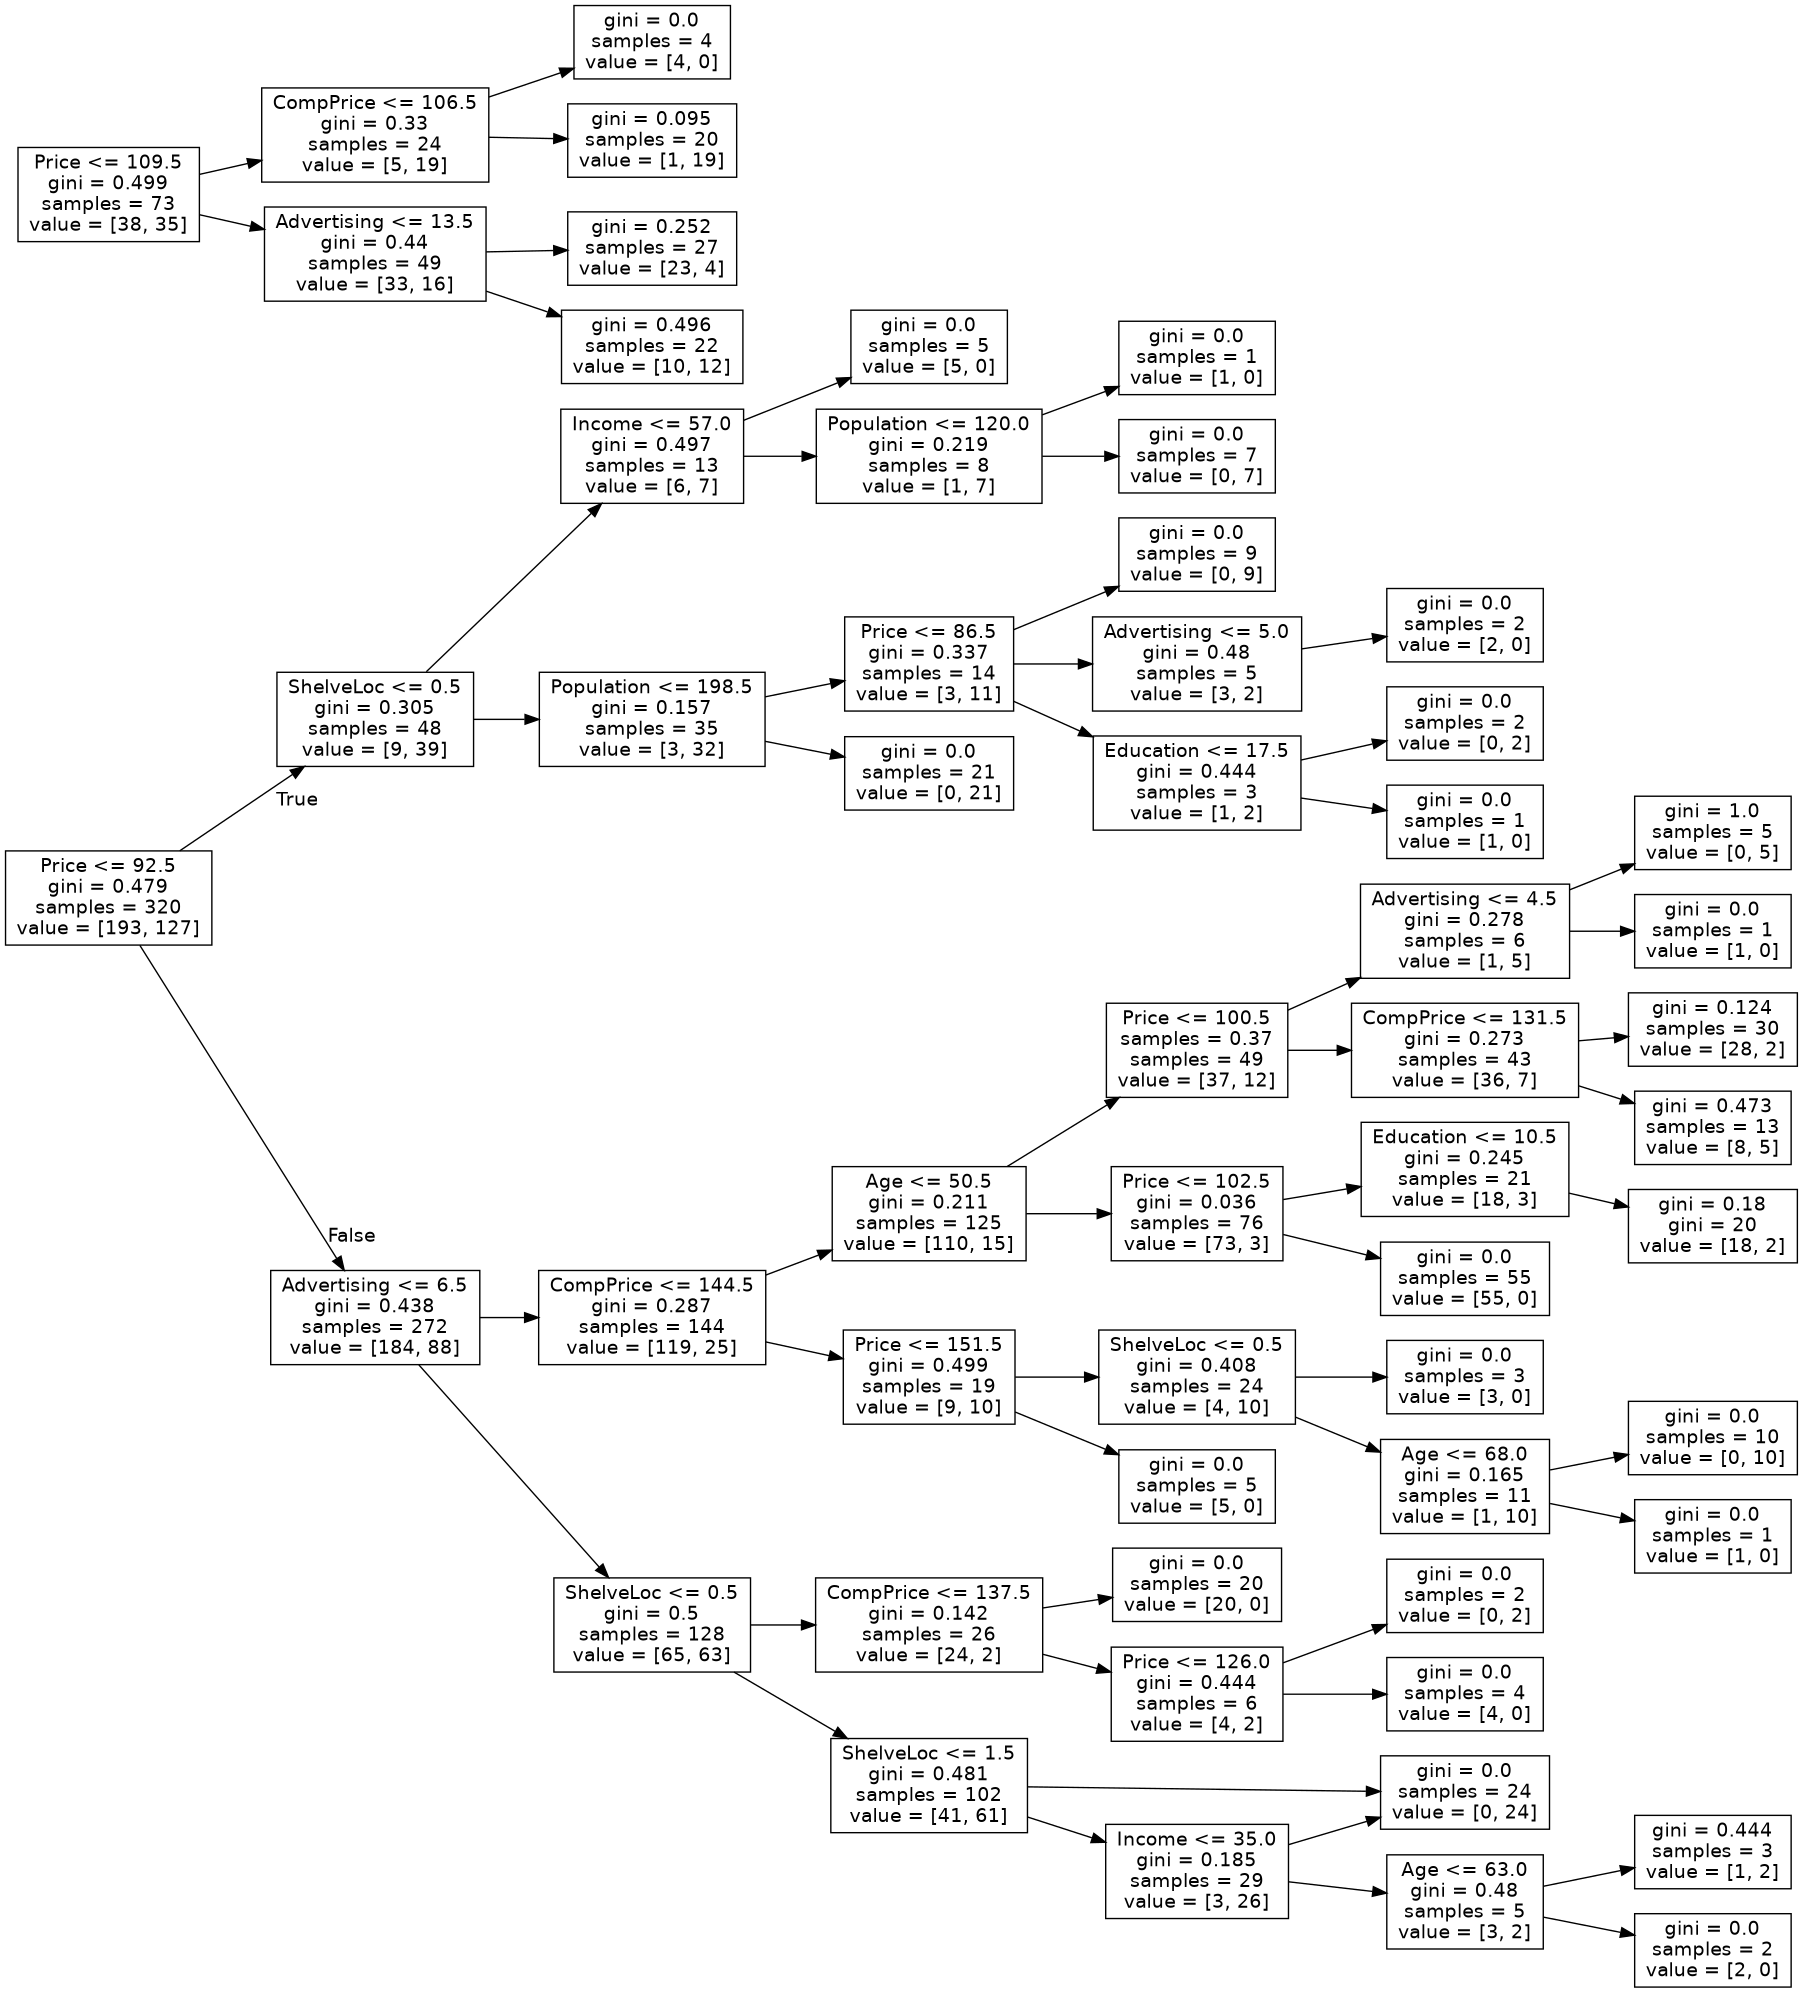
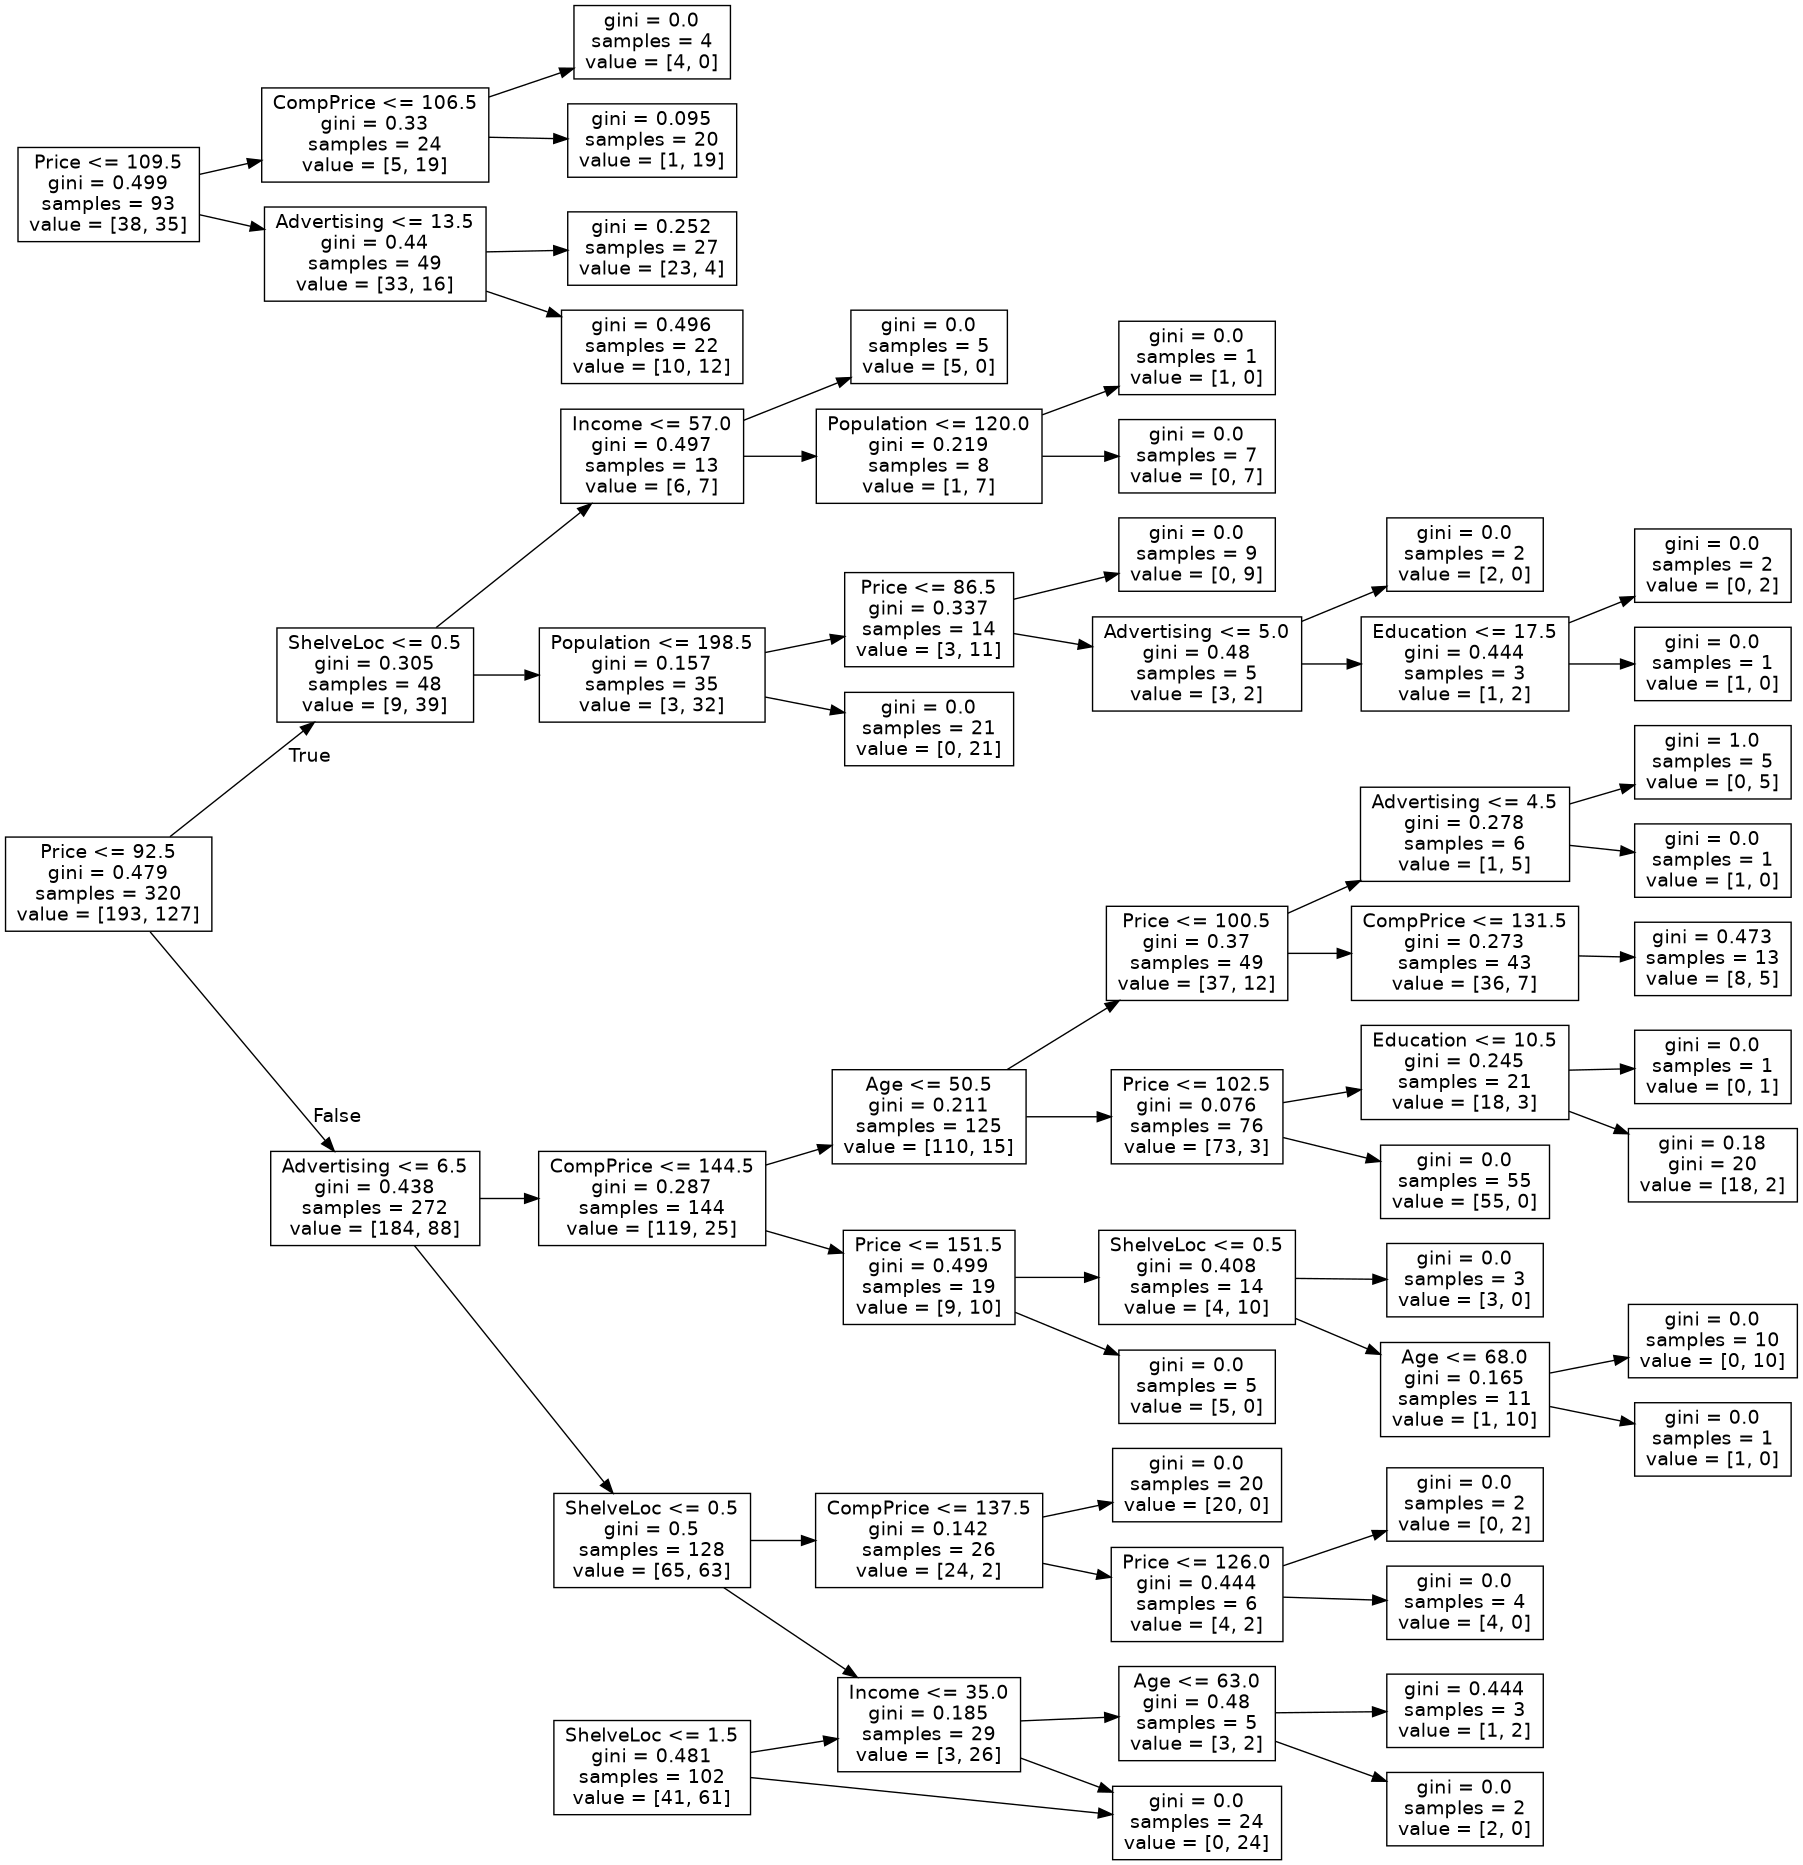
node "Price <= 109.5 gini = 0.499 samples = 73 value = [38, 35]": label "Price <= 109.5 gini = 0.499 samples = 73 value = [38, 35]" -> "Price <= 109.5 gini = 0.499 samples = 93 value = [38, 35]"
edge "Price <= 86.5 gini = 0.337 samples = 14 value = [3, 11]" -> "Education <= 17.5 gini = 0.444 samples = 3 value = [1, 2]": now "Advertising <= 5.0 gini = 0.48 samples = 5 value = [3, 2]" -> "Education <= 17.5 gini = 0.444 samples = 3 value = [1, 2]"
node "gini = 0.124 samples = 30 value = [28, 2]": removed
node "Price <= 100.5 samples = 0.37 samples = 49 value = [37, 12]": label "Price <= 100.5 samples = 0.37 samples = 49 value = [37, 12]" -> "Price <= 100.5 gini = 0.37 samples = 49 value = [37, 12]"
node "gini = 0.0 samples = 1 value = [0, 1]": added
node "Price <= 102.5 gini = 0.036 samples = 76 value = [73, 3]": label "Price <= 102.5 gini = 0.036 samples = 76 value = [73, 3]" -> "Price <= 102.5 gini = 0.076 samples = 76 value = [73, 3]"
node "ShelveLoc <= 0.5 gini = 0.408 samples = 24 value = [4, 10]": label "ShelveLoc <= 0.5 gini = 0.408 samples = 24 value = [4, 10]" -> "ShelveLoc <= 0.5 gini = 0.408 samples = 14 value = [4, 10]"
edge "ShelveLoc <= 0.5 gini = 0.5 samples = 128 value = [65, 63]" -> "ShelveLoc <= 1.5 gini = 0.481 samples = 102 value = [41, 61]": now "ShelveLoc <= 0.5 gini = 0.5 samples = 128 value = [65, 63]" -> "Income <= 35.0 gini = 0.185 samples = 29 value = [3, 26]"
